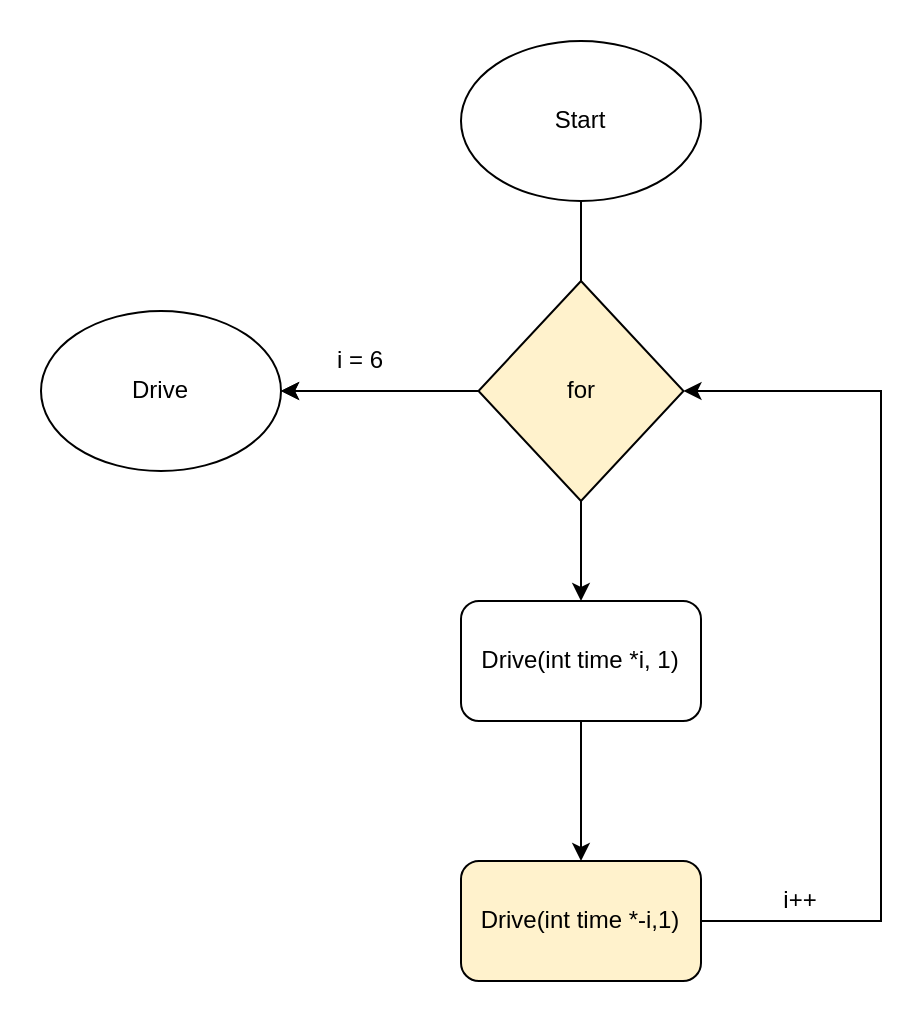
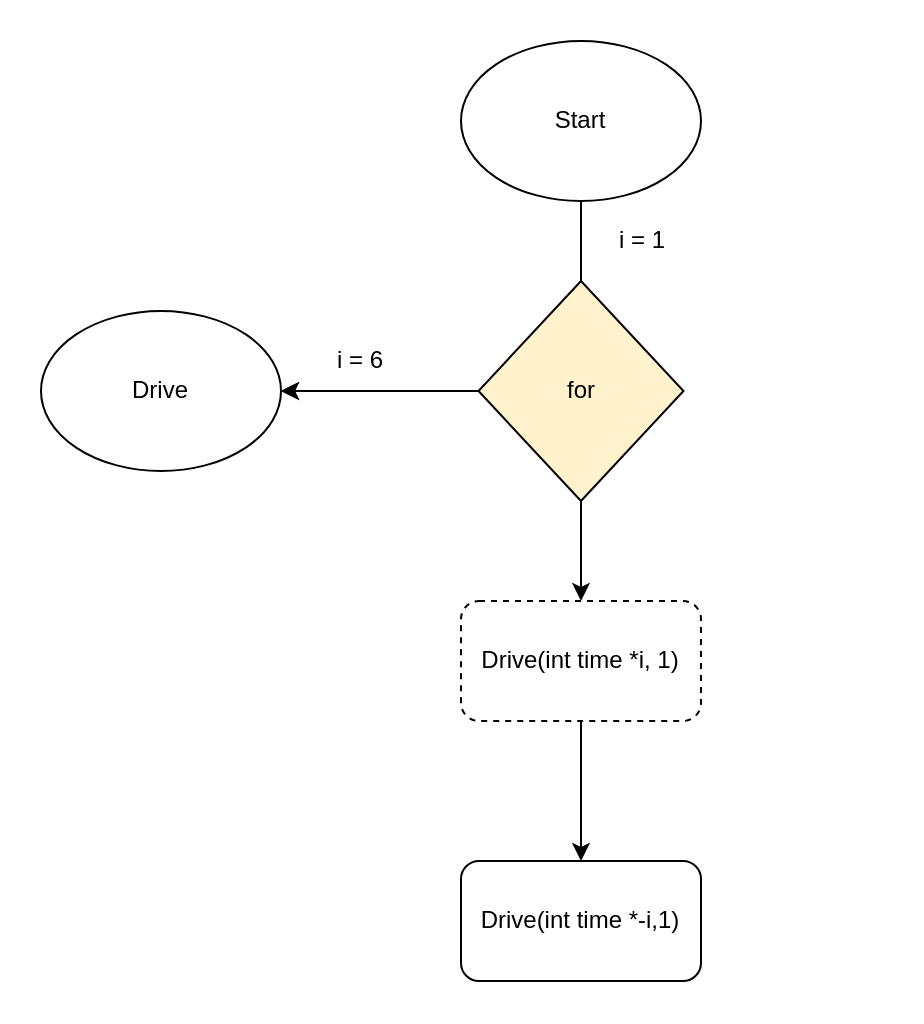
node "i = 1": added
edge "Drive(int time *-i,1)" -> "for": removed
node "Drive(int time *i, 1)": style solid -> dashed
node "i++": removed
node "Drive(int time *-i,1)": fillcolor #fff2cc -> #ffffff
